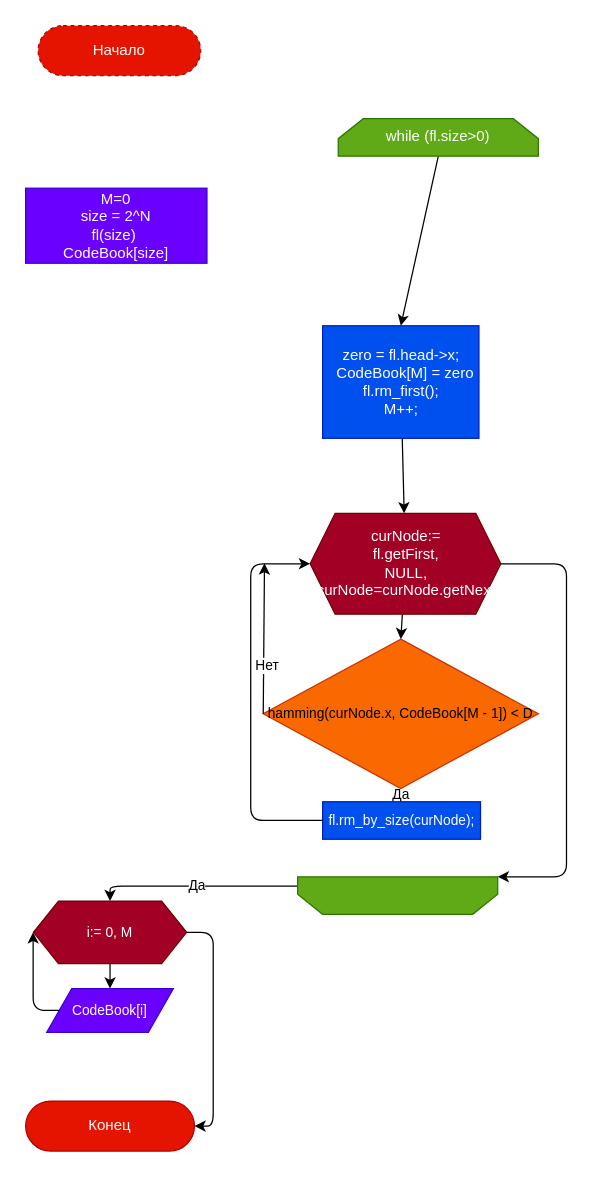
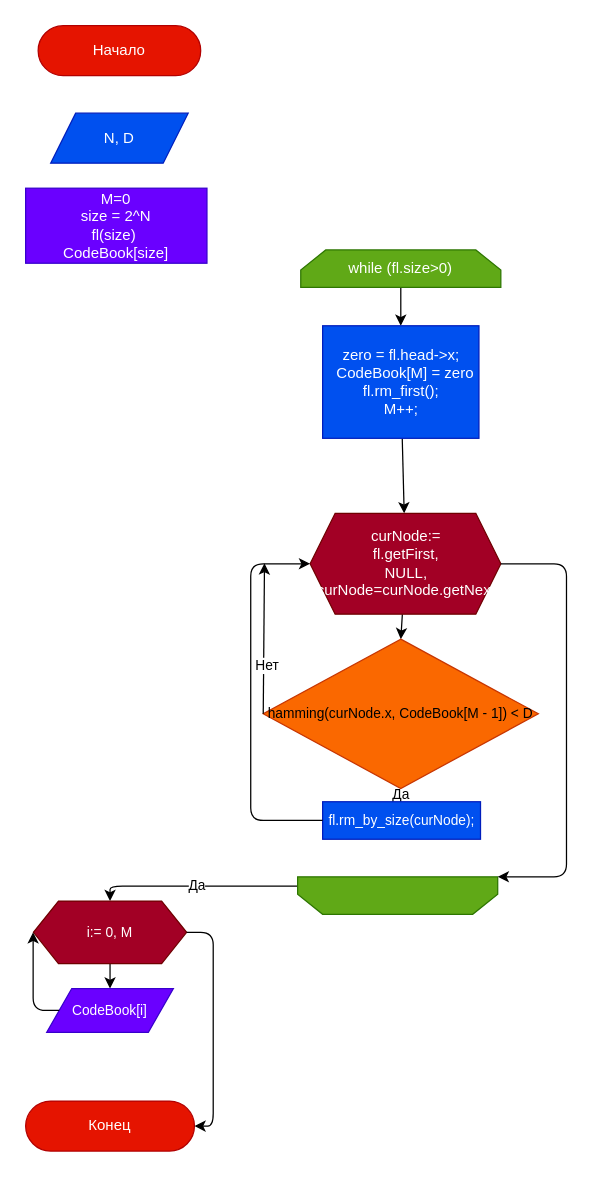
node "Начало": style dashed -> solid
node "while (fl.size>0)": moved (438, 137) -> (401, 269)
node "N, D": added
